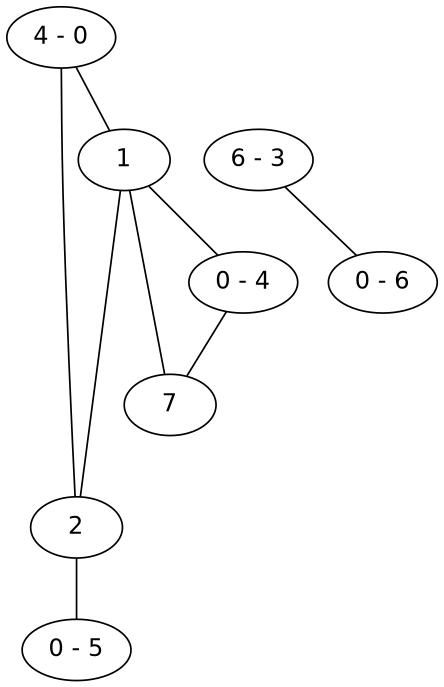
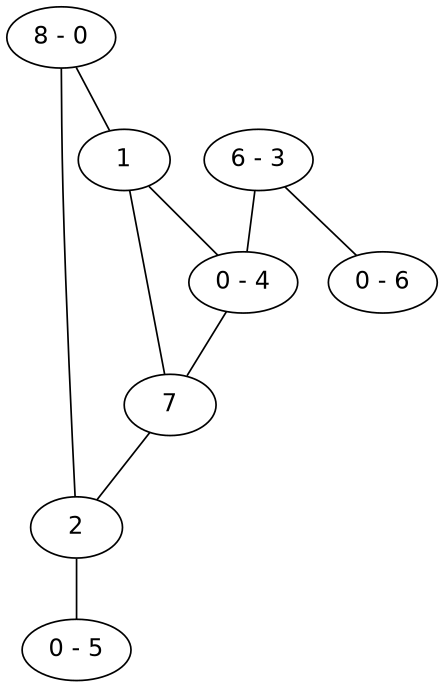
node "4 - 0": label "4 - 0" -> "8 - 0"
edge "6 - 3" -- "0 - 4": added
edge "1" -- "2": now "7" -- "2"
